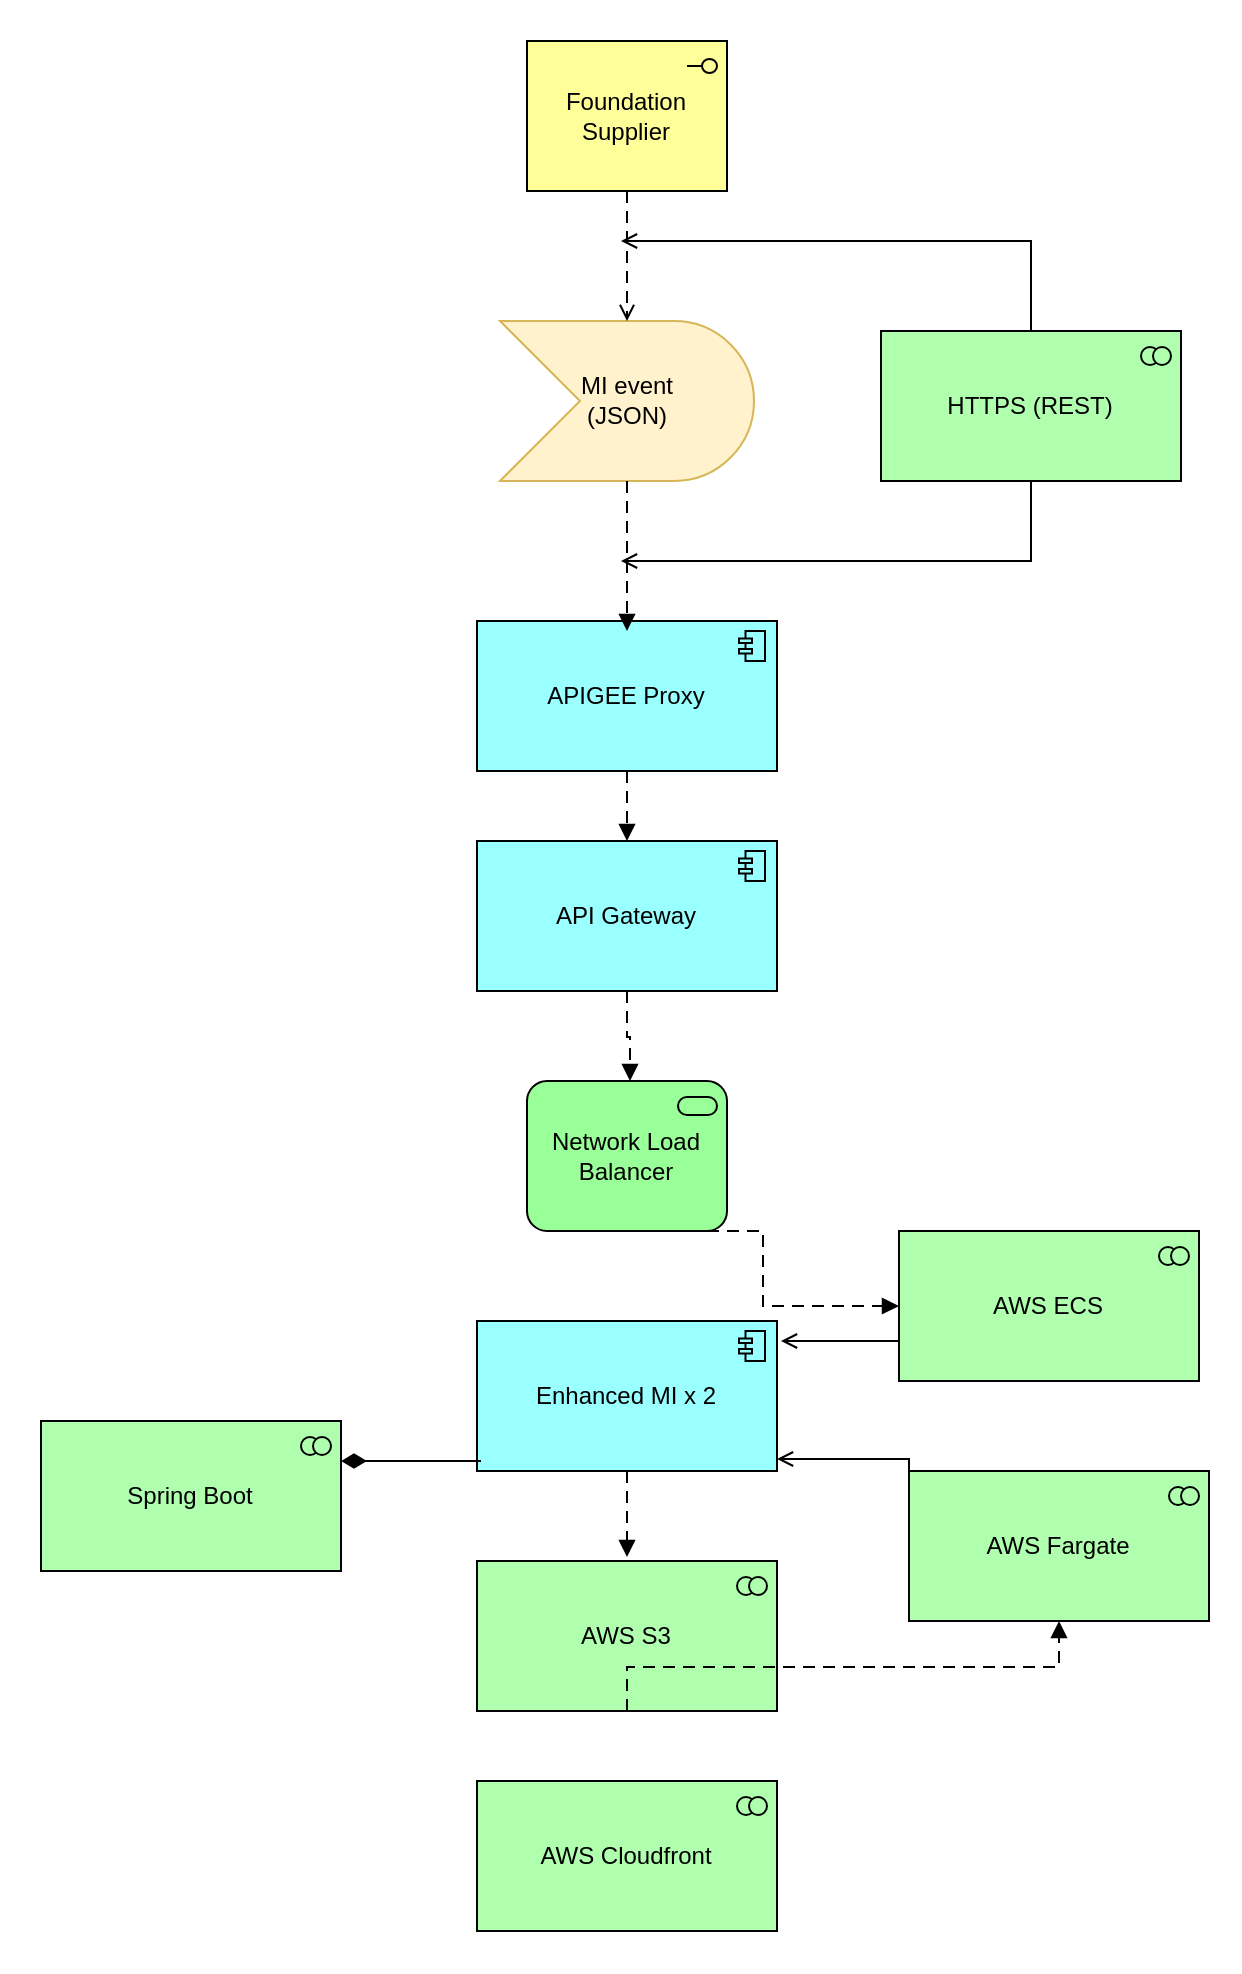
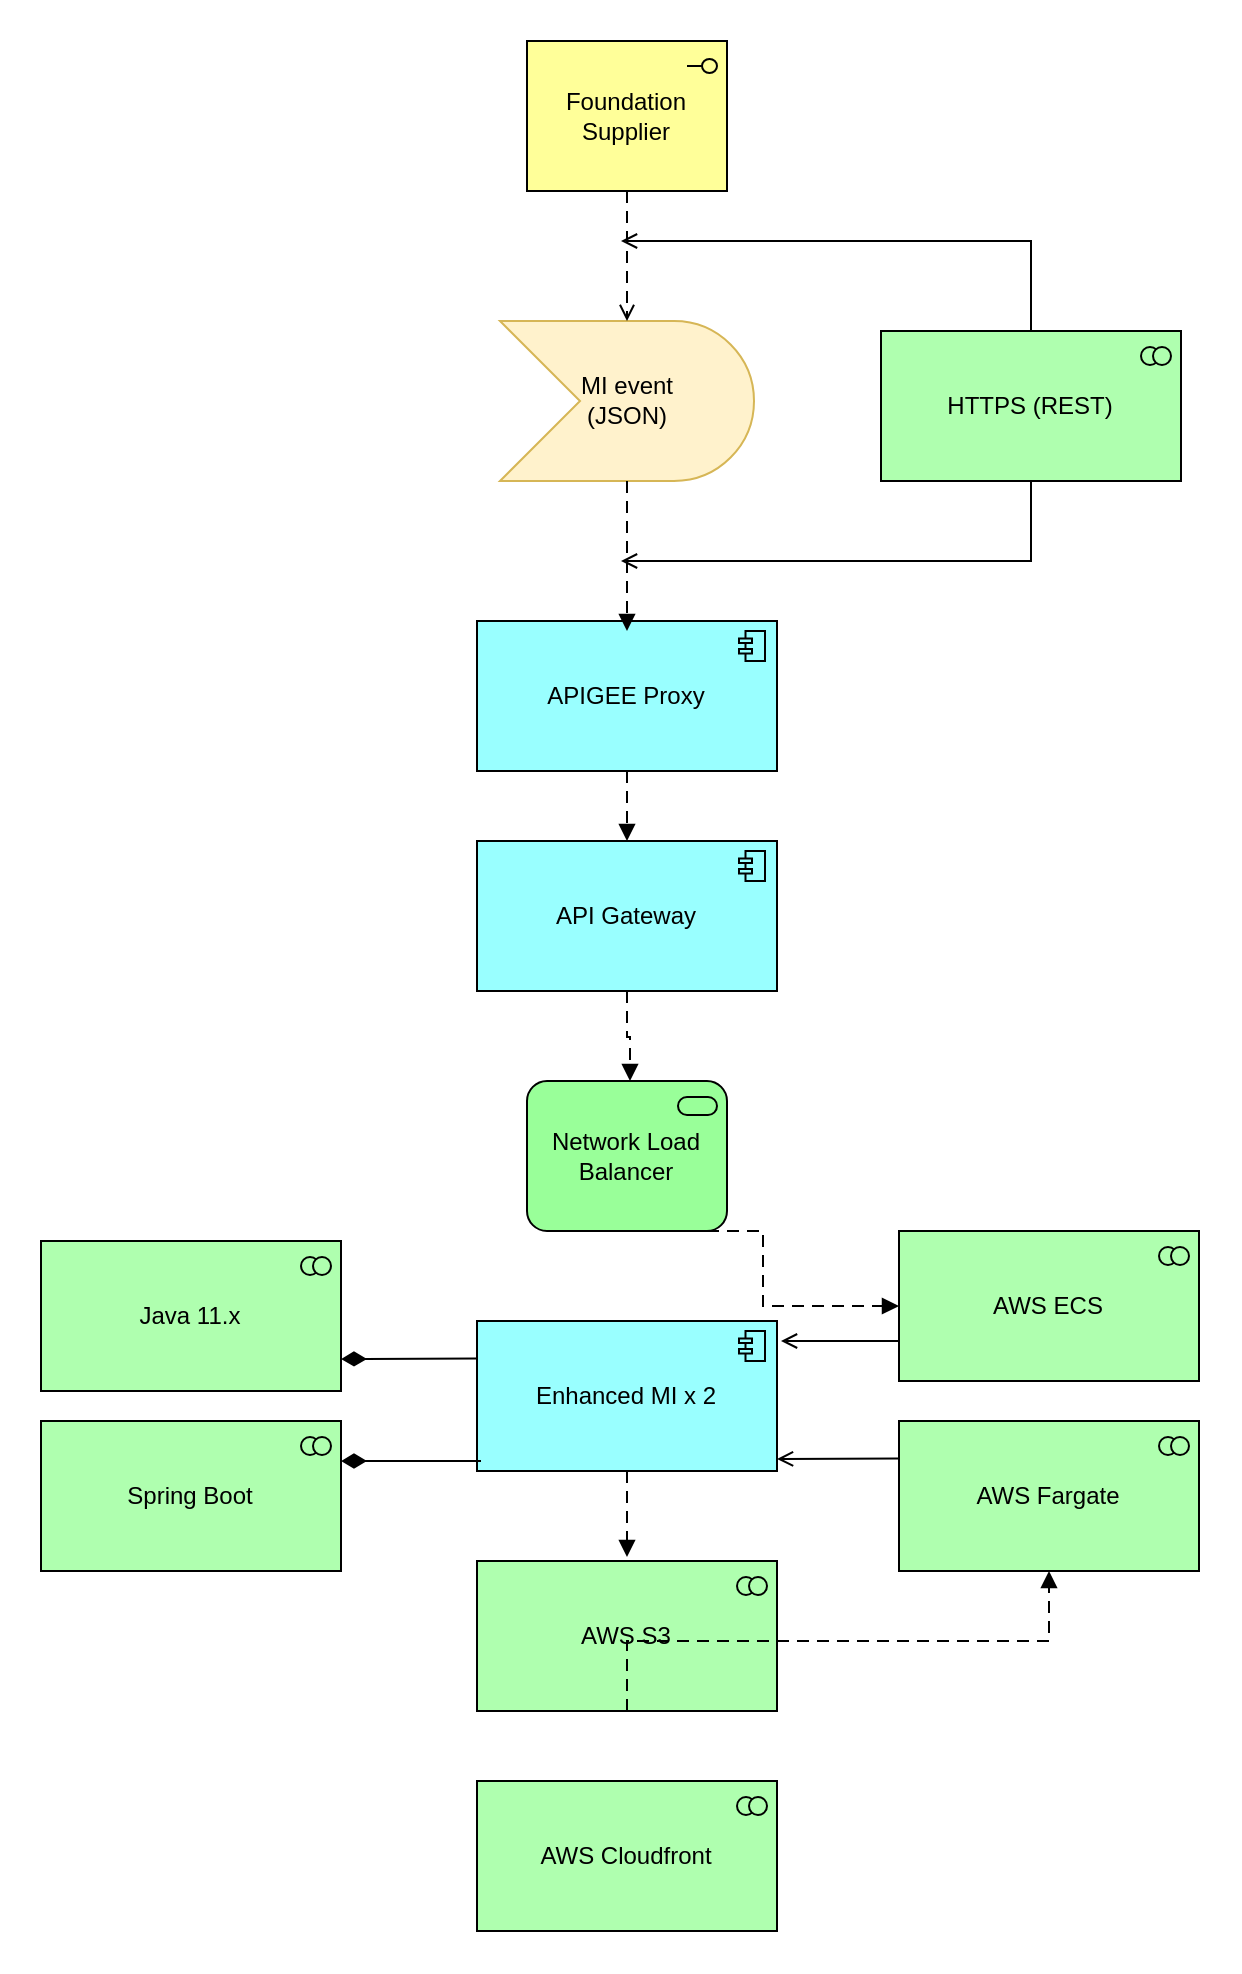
node "Java 11.x": added
edge "Enhanced MI x 2" -> "Java 11.x": added
node "AWS Fargate": moved (1059, 1546) -> (1049, 1496)
